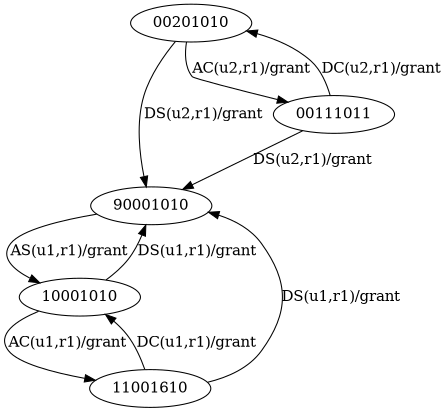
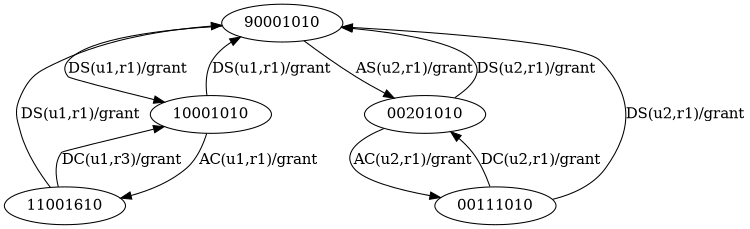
edge "90001010" -> "00201010": added, label "AS(u2,r1)/grant"
node "00111011": label "00111011" -> "00111010"
edge "90001010" -> "10001010": label "AS(u1,r1)/grant" -> "DS(u1,r1)/grant"
edge "11001610" -> "10001010": label "DC(u1,r1)/grant" -> "DC(u1,r3)/grant"
